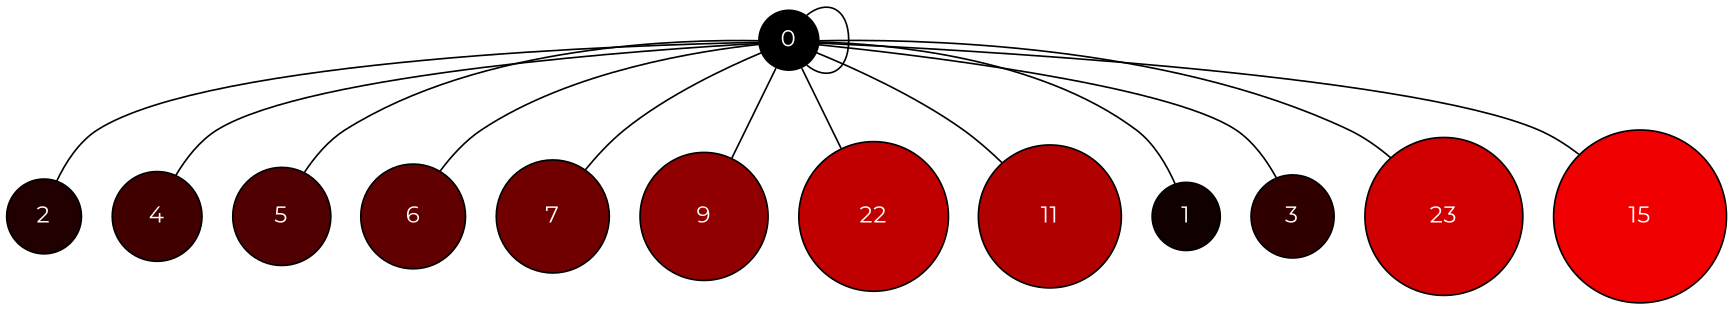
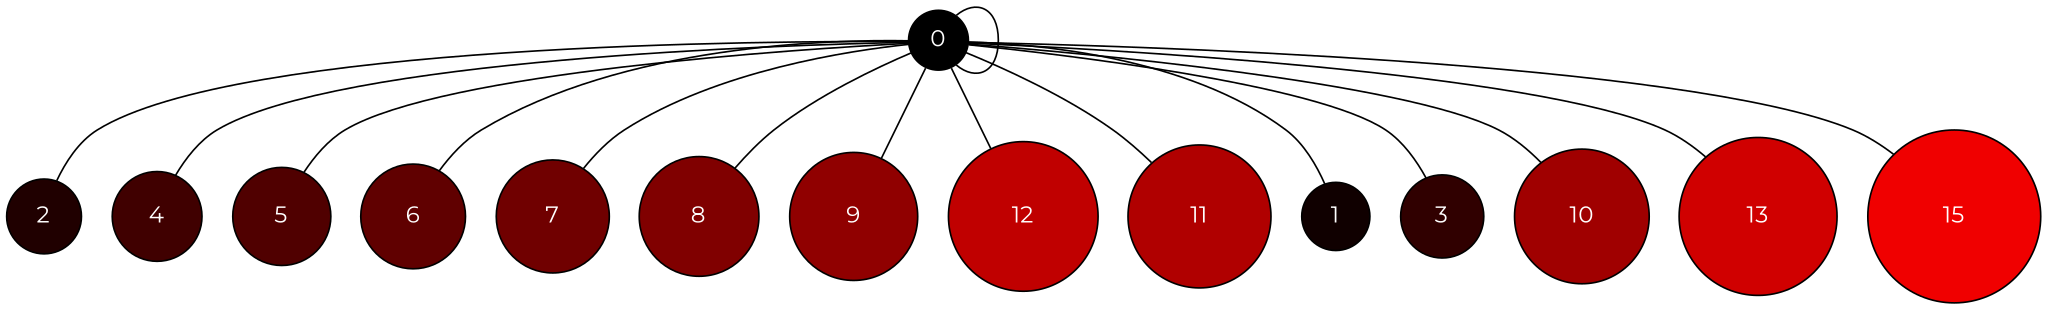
node "8": added
node "22": label "22" -> "12"
node "23": label "23" -> "13"
node "10": added
